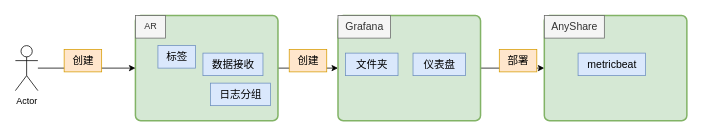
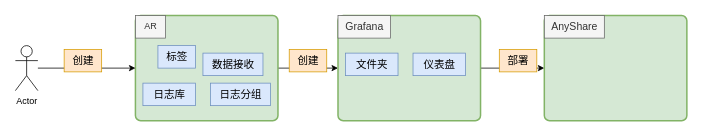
node "metricbeat": removed
node "日志库": added
